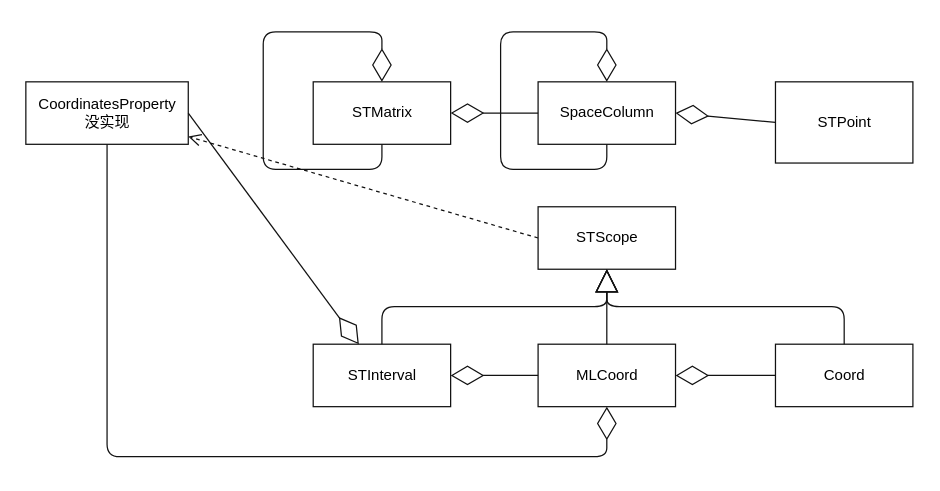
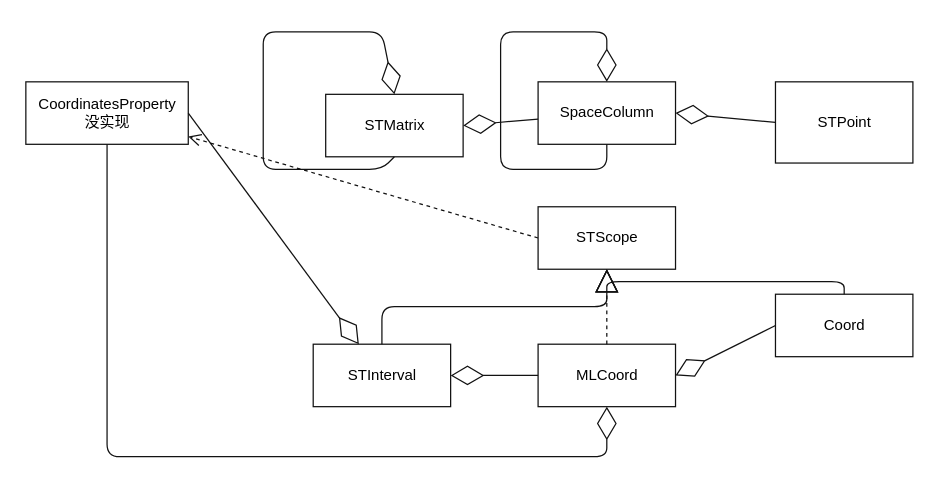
node "STMatrix": moved (382, 113) -> (394, 126)
edge "MLCoord" -> "STScope": style solid -> dashed
node "Coord": moved (844, 376) -> (844, 326)
